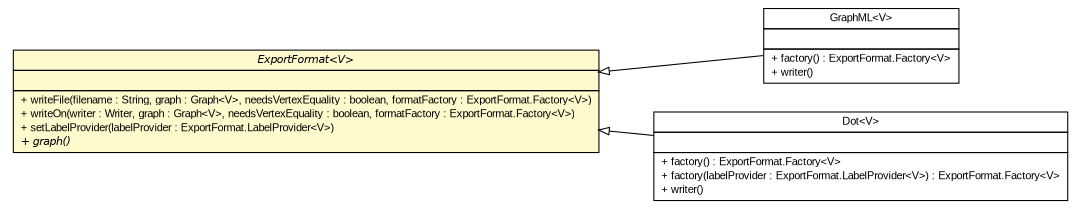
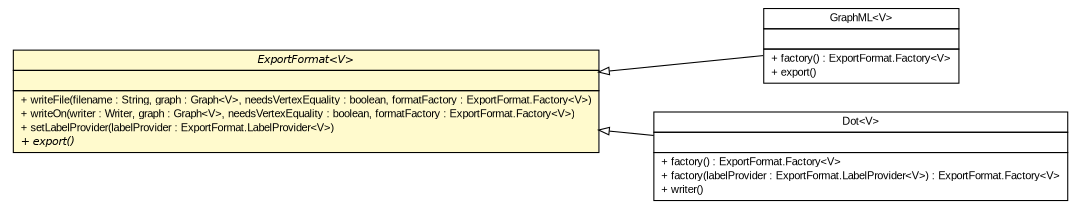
node "GraphML<V>": text "+ writer()" -> "+ export()"
node "ExportFormat<V>": text "+ graph()" -> "+ export()"
